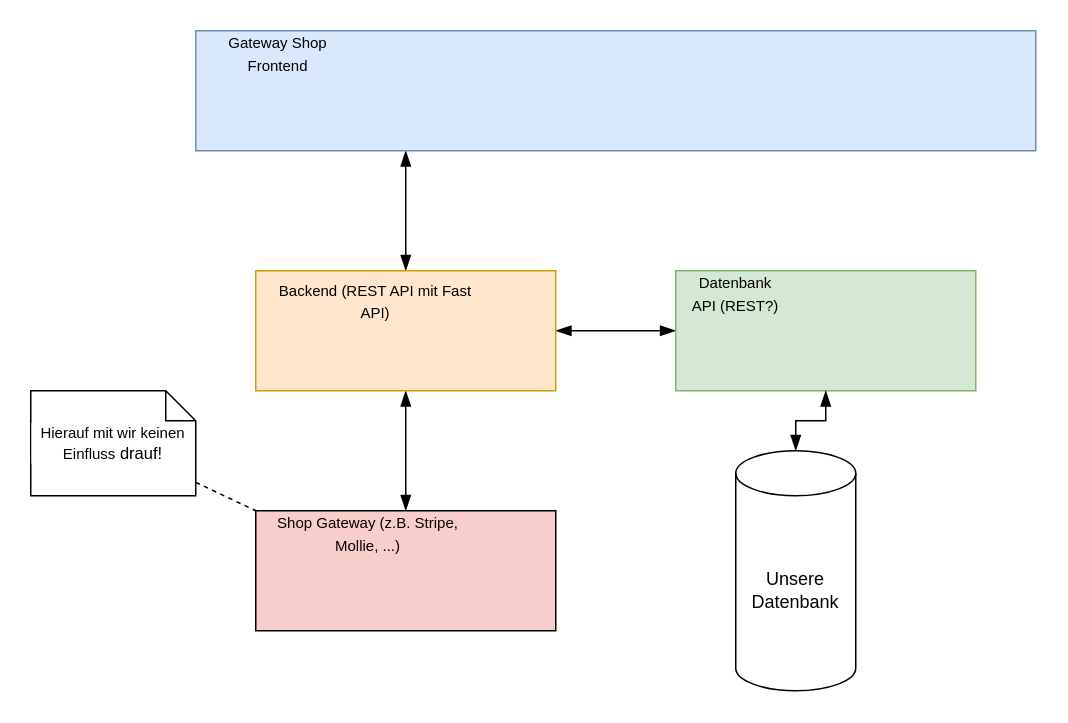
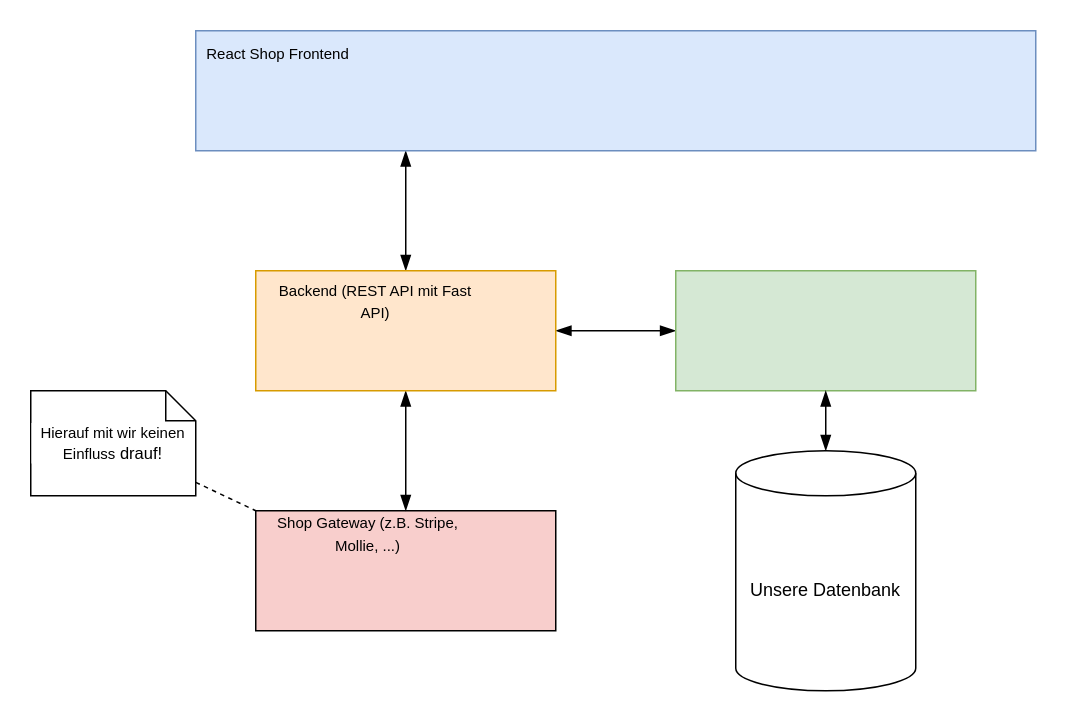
node "Gateway Shop Frontend": label "Gateway Shop Frontend" -> "React Shop Frontend"
node "Datenbank API (REST?)": removed
node "Unsere Datenbank": size 120x240 -> 180x240
